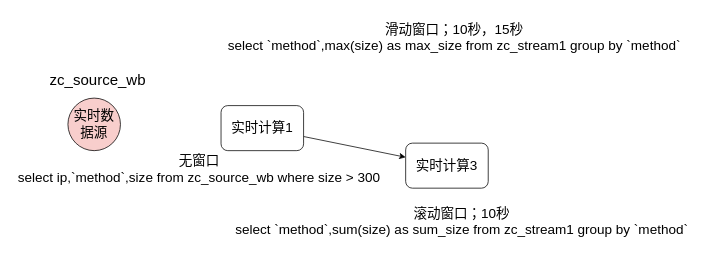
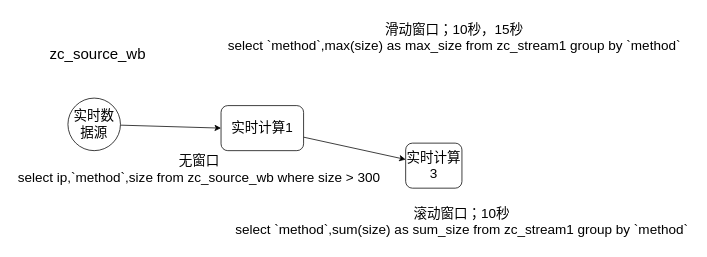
node "zc_source_wb": moved (98, 79) -> (98, 53)
node "实时数据源": fillcolor #f8cecc -> #ffffff
edge "实时数据源" -> "实时计算1": added
node "实时计算3": size 83x45 -> 56x45
